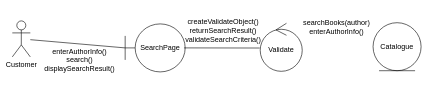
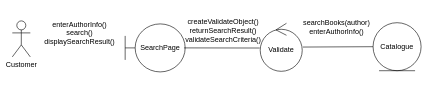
edge "Customer" -- "SearchPage": removed
edge "Catalogue" -- "Validate": added
node "enterAuthorInfo() search() displaySearchResult()": moved (80, 60) -> (80, 33)
